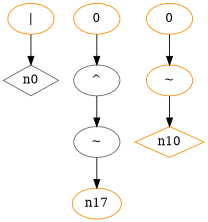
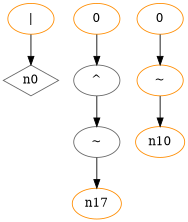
node "n10": shape diamond -> ellipse
